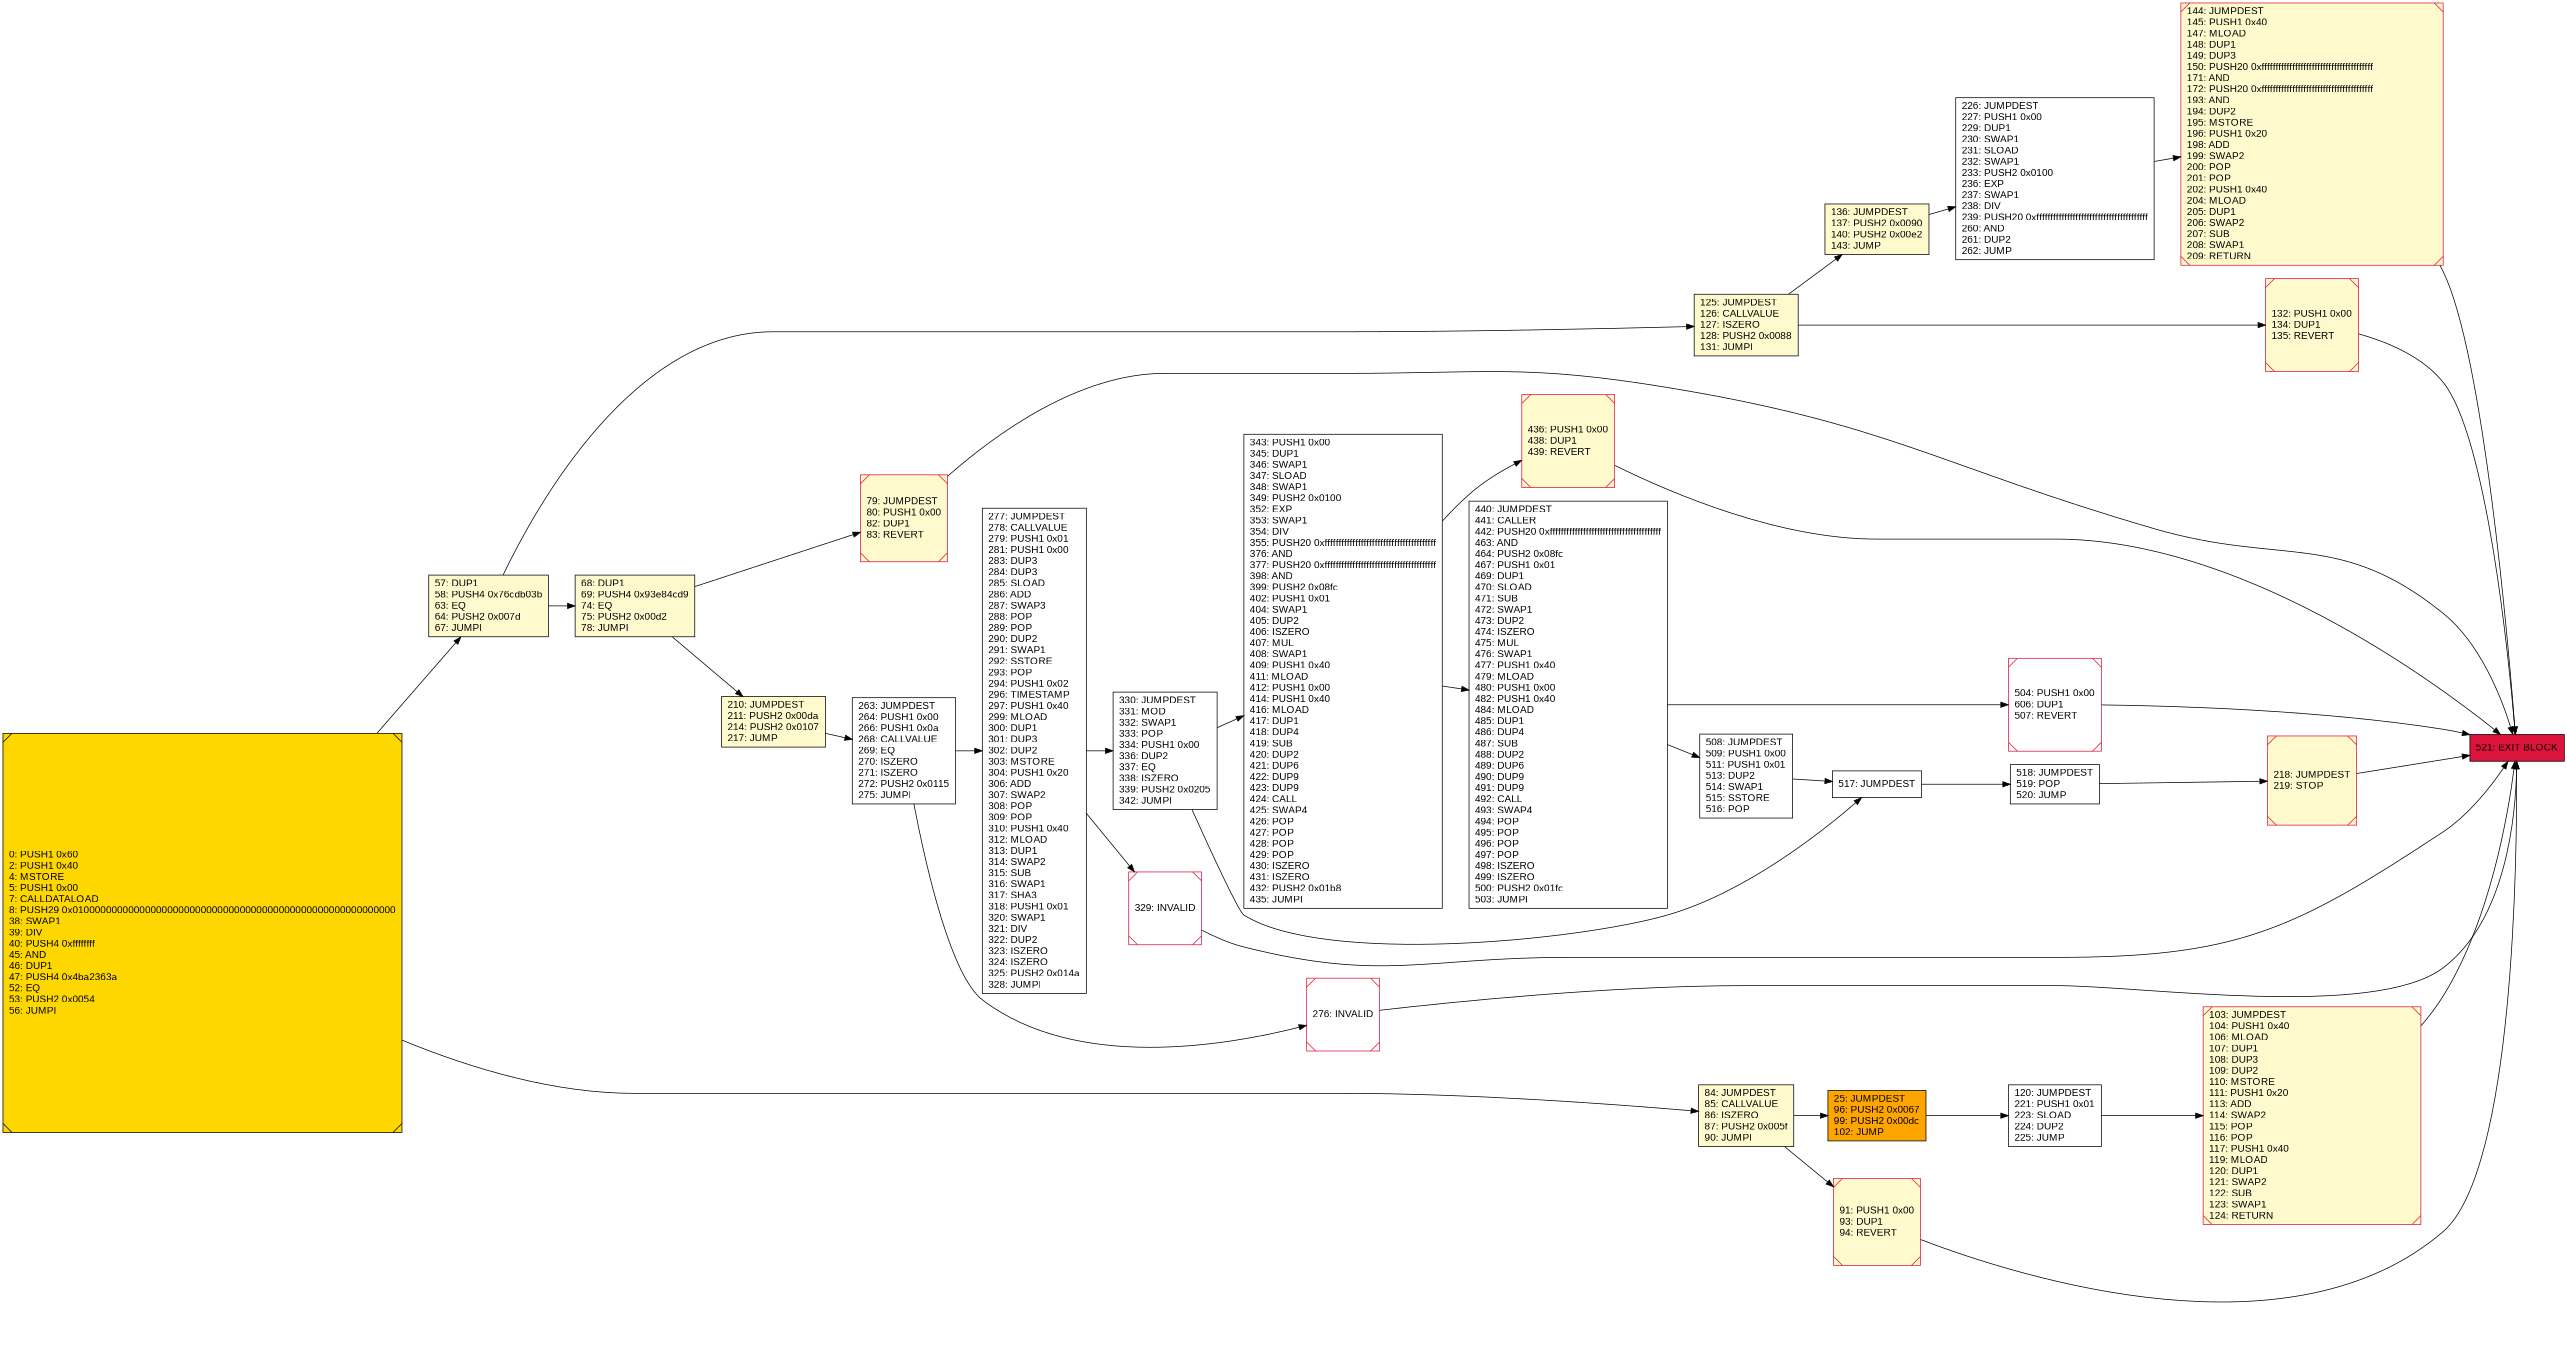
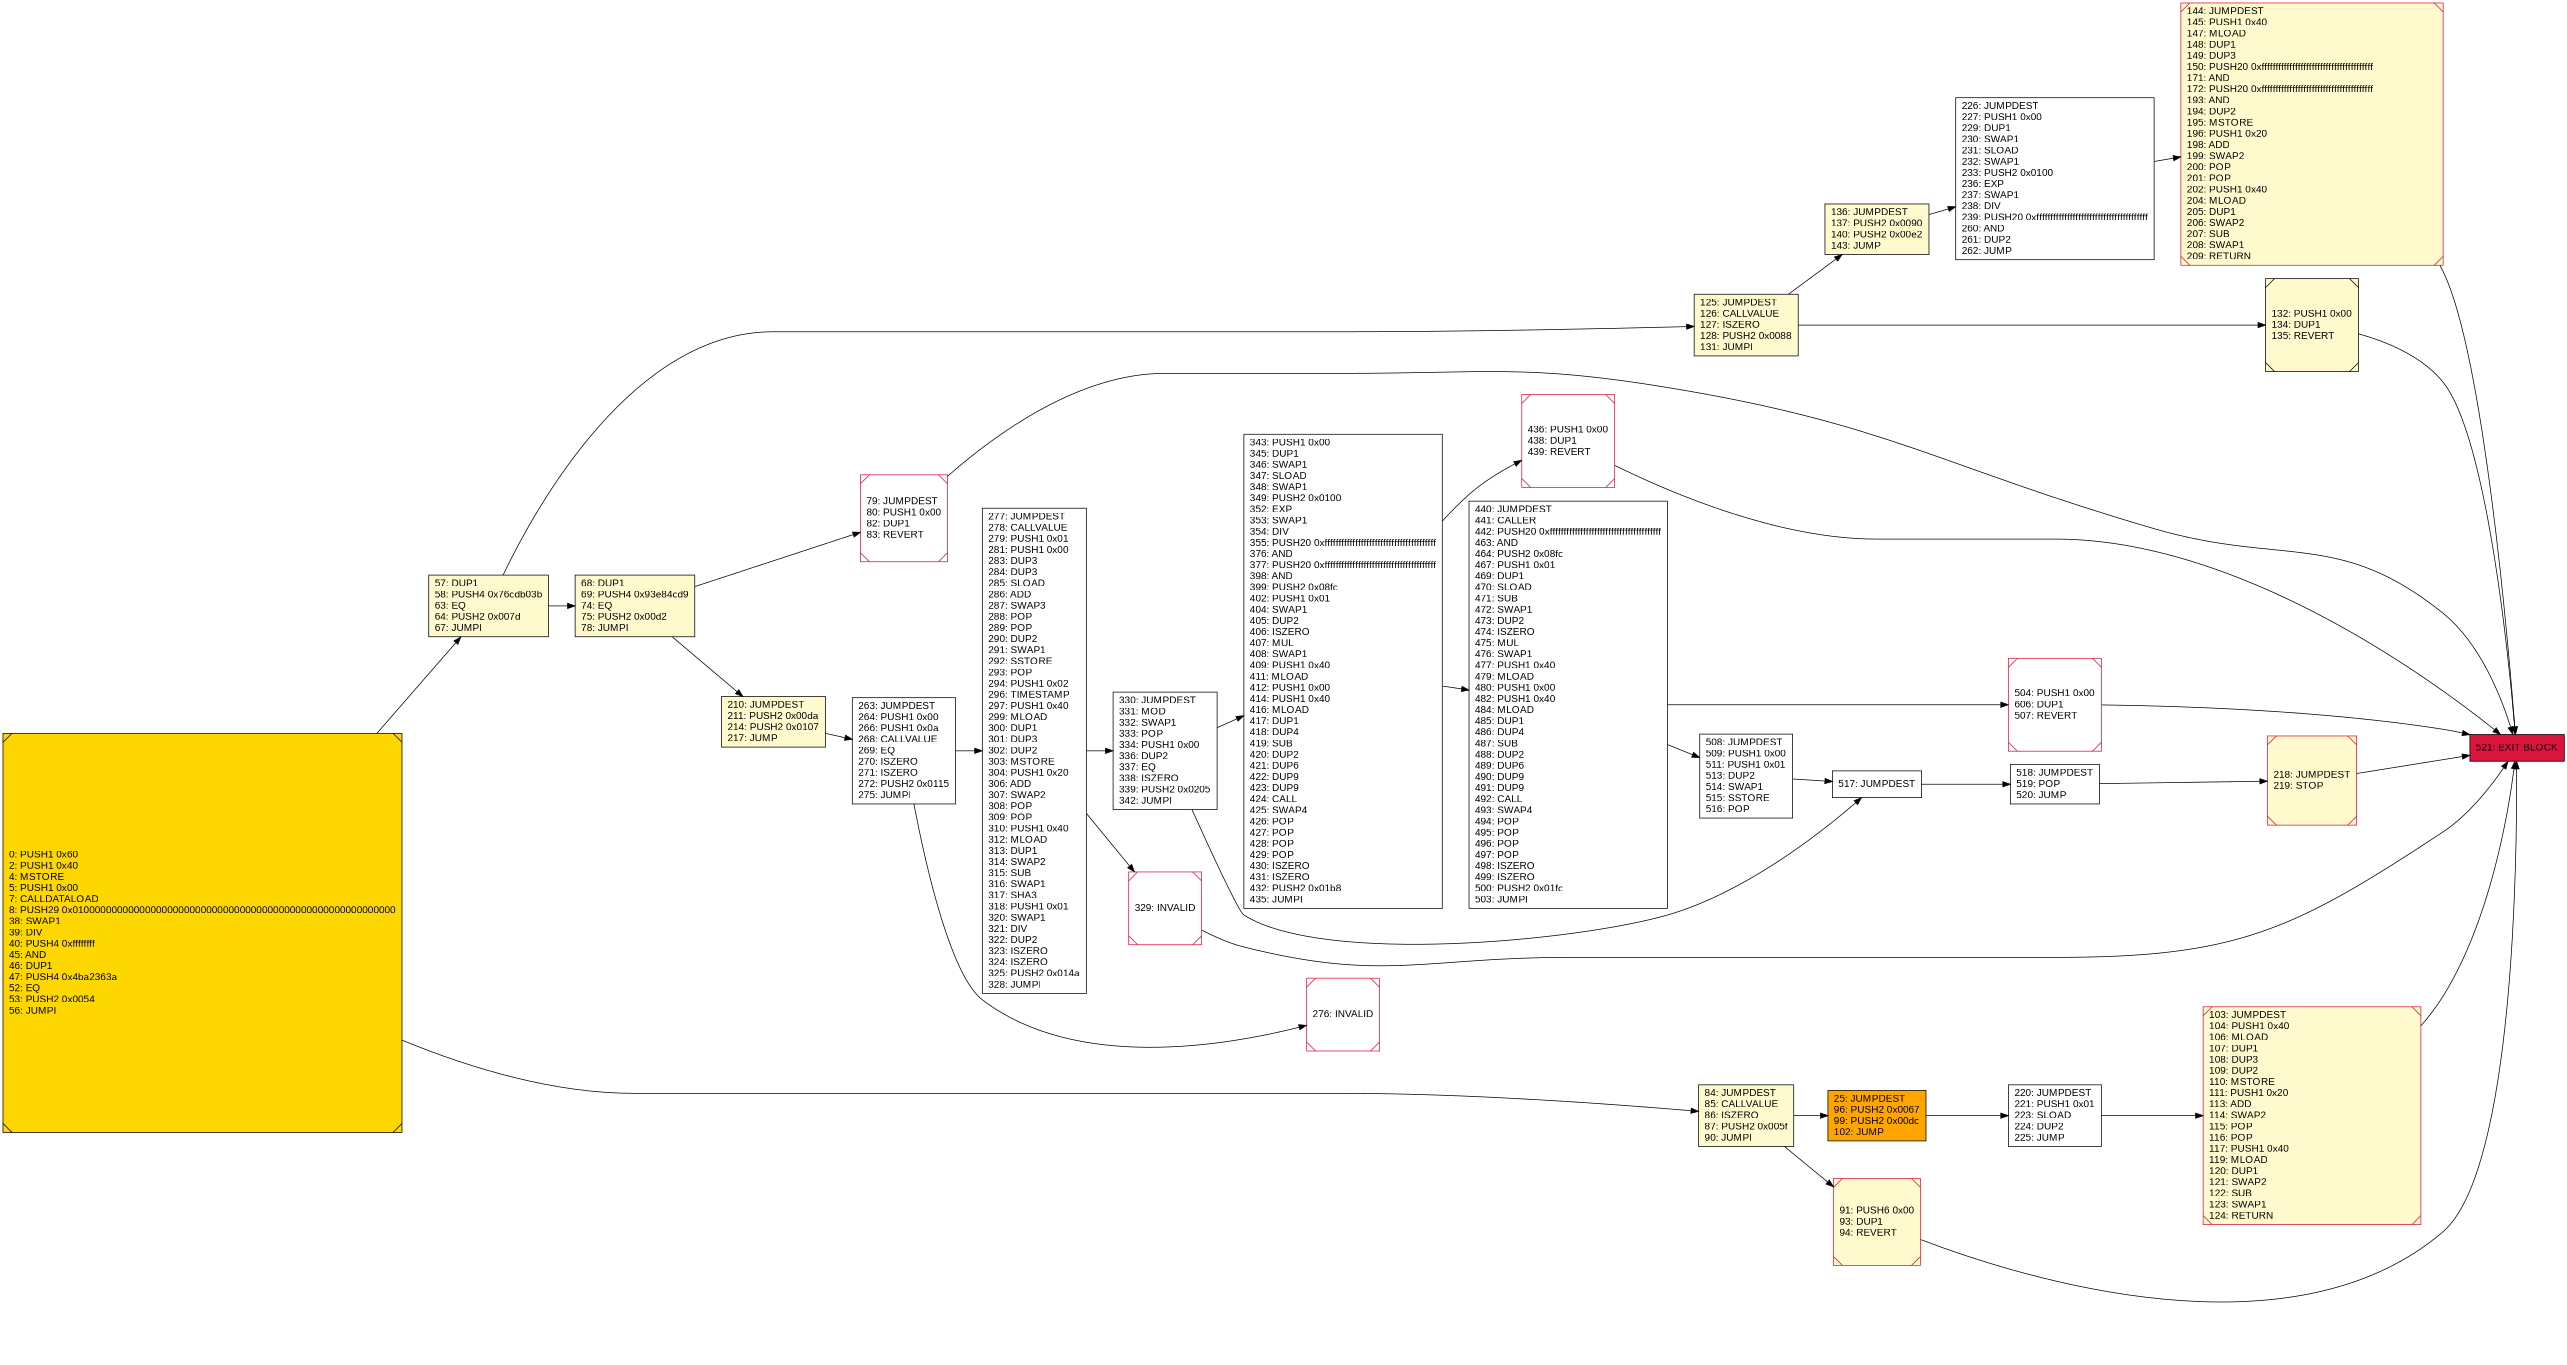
node "132: PUSH1 0x00 134: DUP1 135: REVERT": color crimson -> black
node "436: PUSH1 0x00 438: DUP1 439: REVERT": fillcolor lemonchiffon -> white
node "79: JUMPDEST 80: PUSH1 0x00 82: DUP1 83: REVERT": fillcolor lemonchiffon -> white
edge "276: INVALID" -> "521: EXIT BLOCK": removed
node "120: JUMPDEST 221: PUSH1 0x01 223: SLOAD 224: DUP2 225: JUMP": label "120: JUMPDEST 221: PUSH1 0x01 223: SLOAD 224: DUP2 225: JUMP" -> "220: JUMPDEST 221: PUSH1 0x01 223: SLOAD 224: DUP2 225: JUMP"
node "91: PUSH1 0x00 93: DUP1 94: REVERT": label "91: PUSH1 0x00 93: DUP1 94: REVERT" -> "91: PUSH6 0x00 93: DUP1 94: REVERT"
